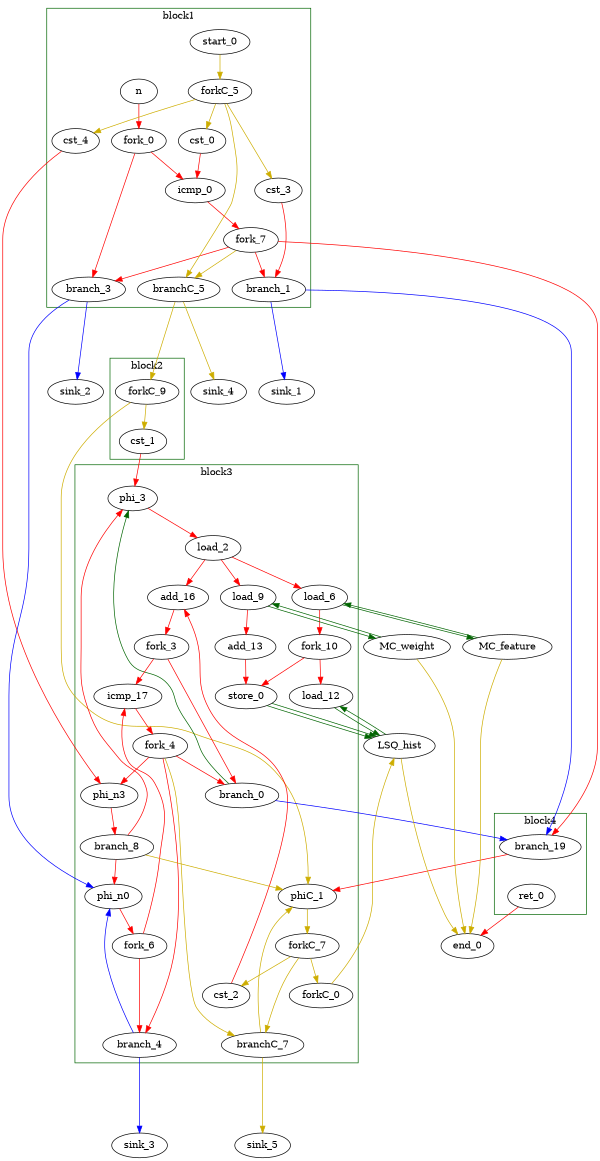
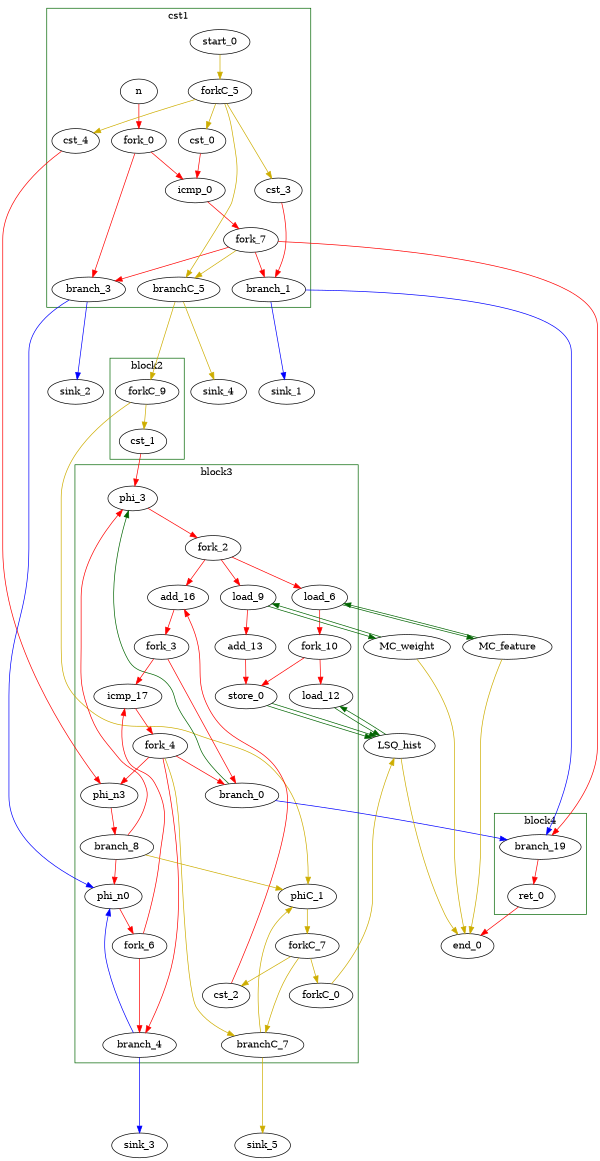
cluster "block1": label "block1" -> "cst1"
node "load_2": label "load_2" -> "fork_2"
edge "branch_19" -> "phiC_1": now "branch_19" -> "ret_0"
